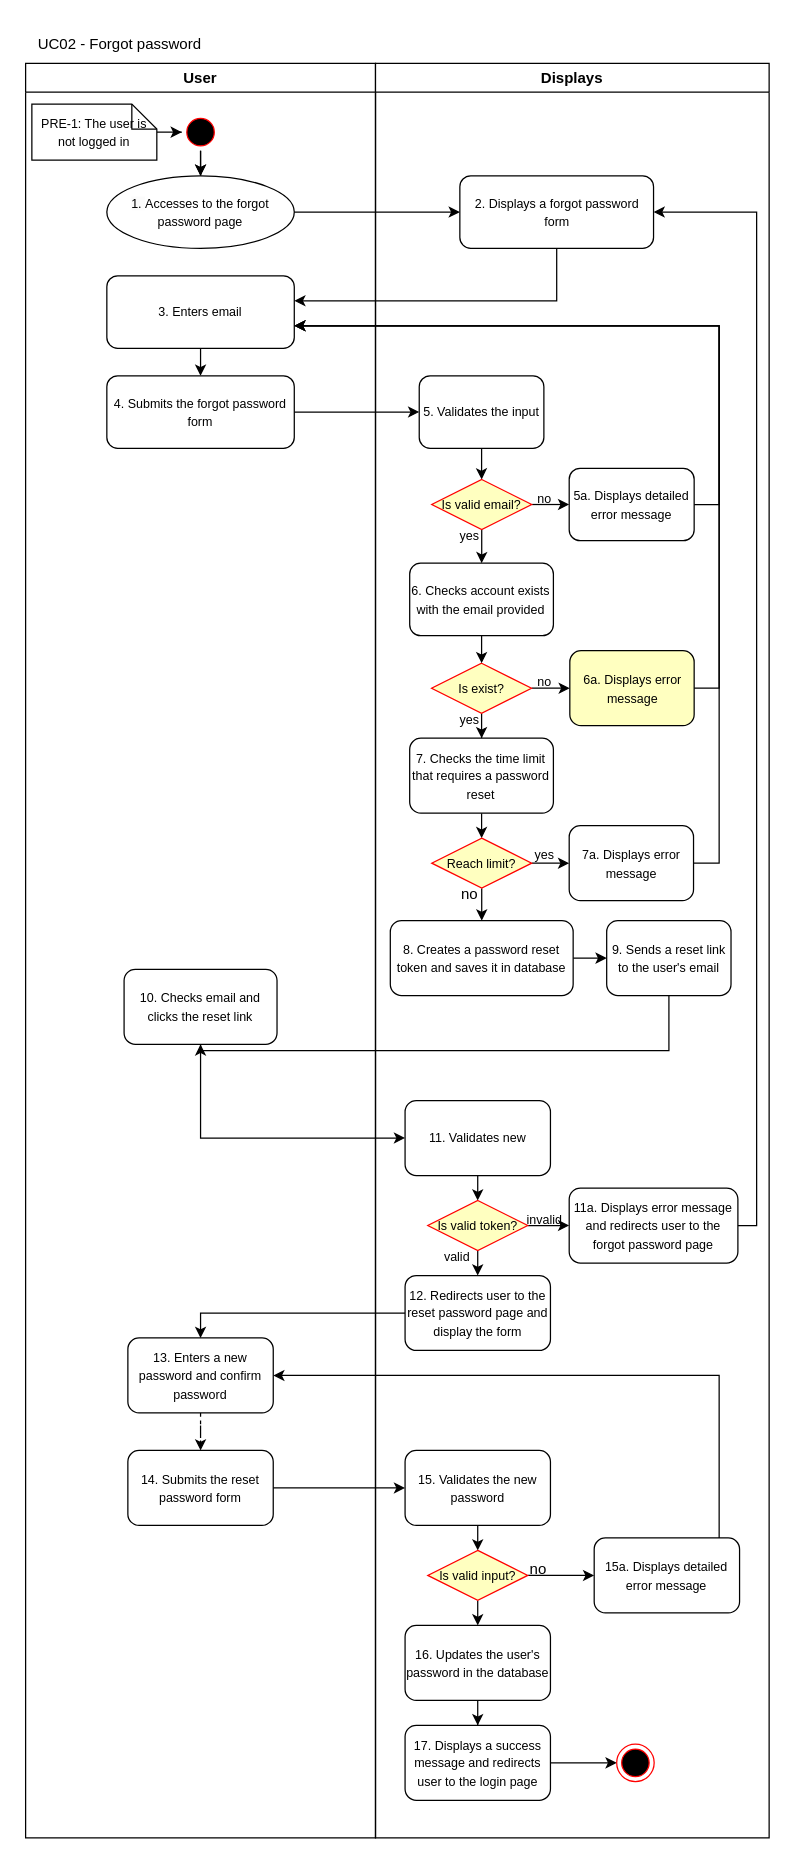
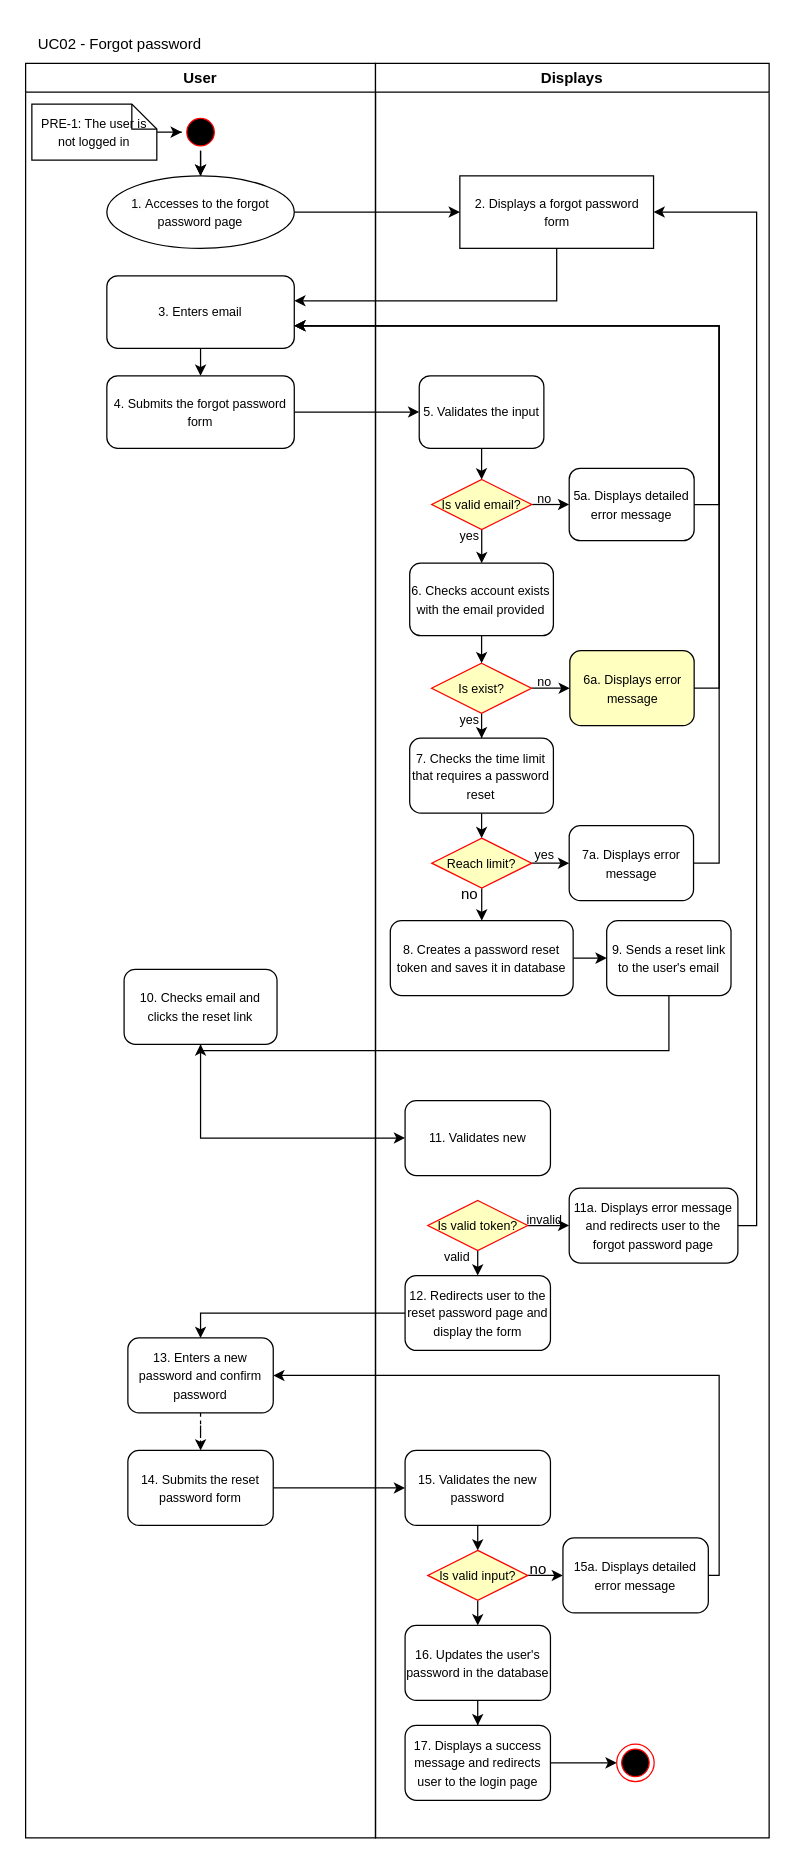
node "2. Displays a forgot password form": shape rounded rectangle -> rectangle
edge "11. Validates new" -> "Is valid token?": removed
node "15a. Displays detailed error message": moved (667, 1576) -> (636, 1576)
